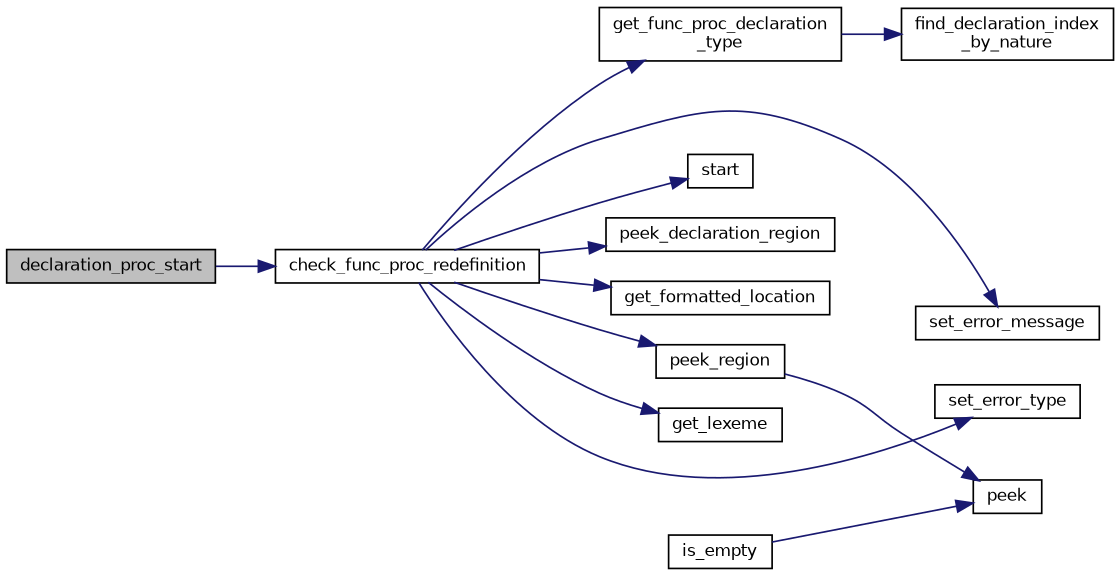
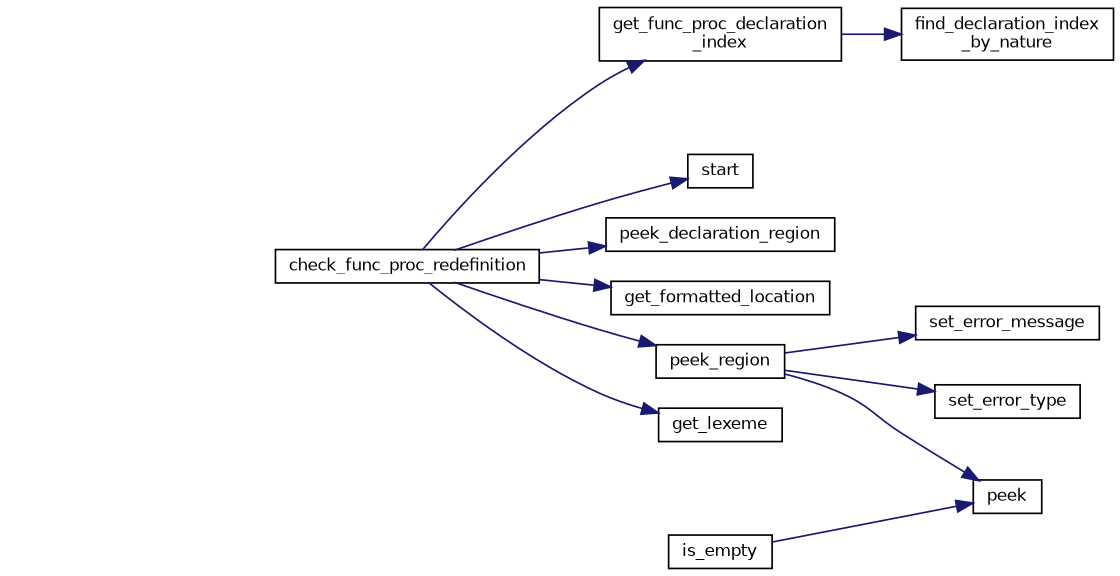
node "get_func_proc_declaration _type": label "get_func_proc_declaration _type" -> "get_func_proc_declaration _index"
edge "check_func_proc_redefinition" -> "set_error_message": now "peek_region" -> "set_error_message"
node "declaration_proc_start": removed
edge "check_func_proc_redefinition" -> "set_error_type": now "peek_region" -> "set_error_type"
